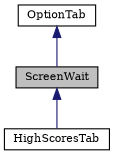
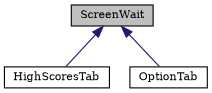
edge "ScreenWait" -> "OptionTab": reversed
